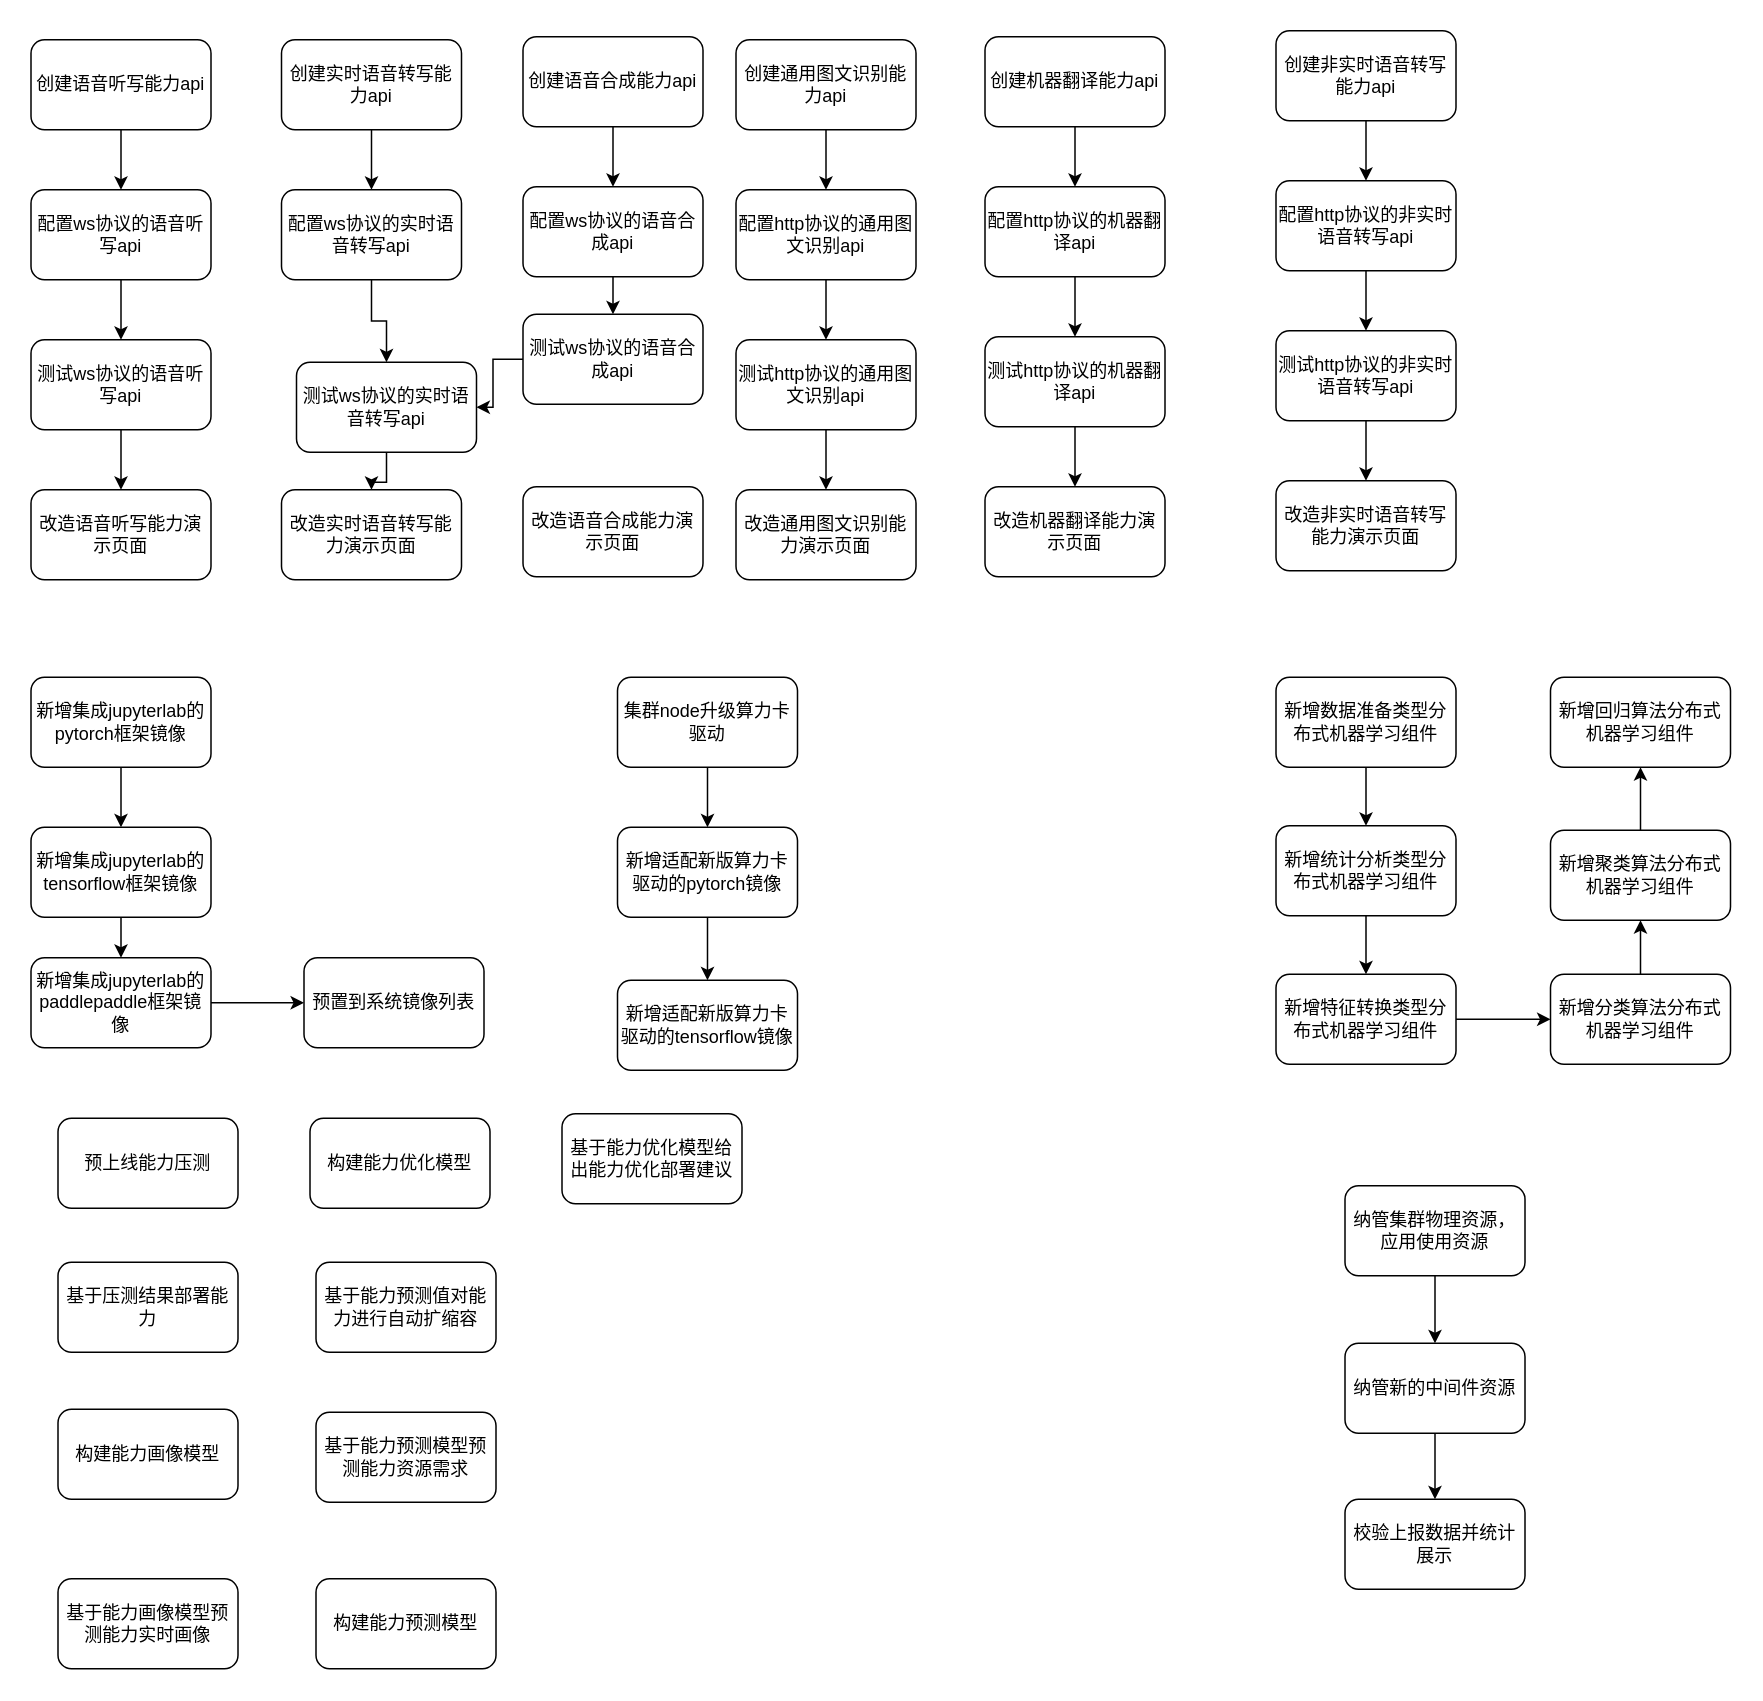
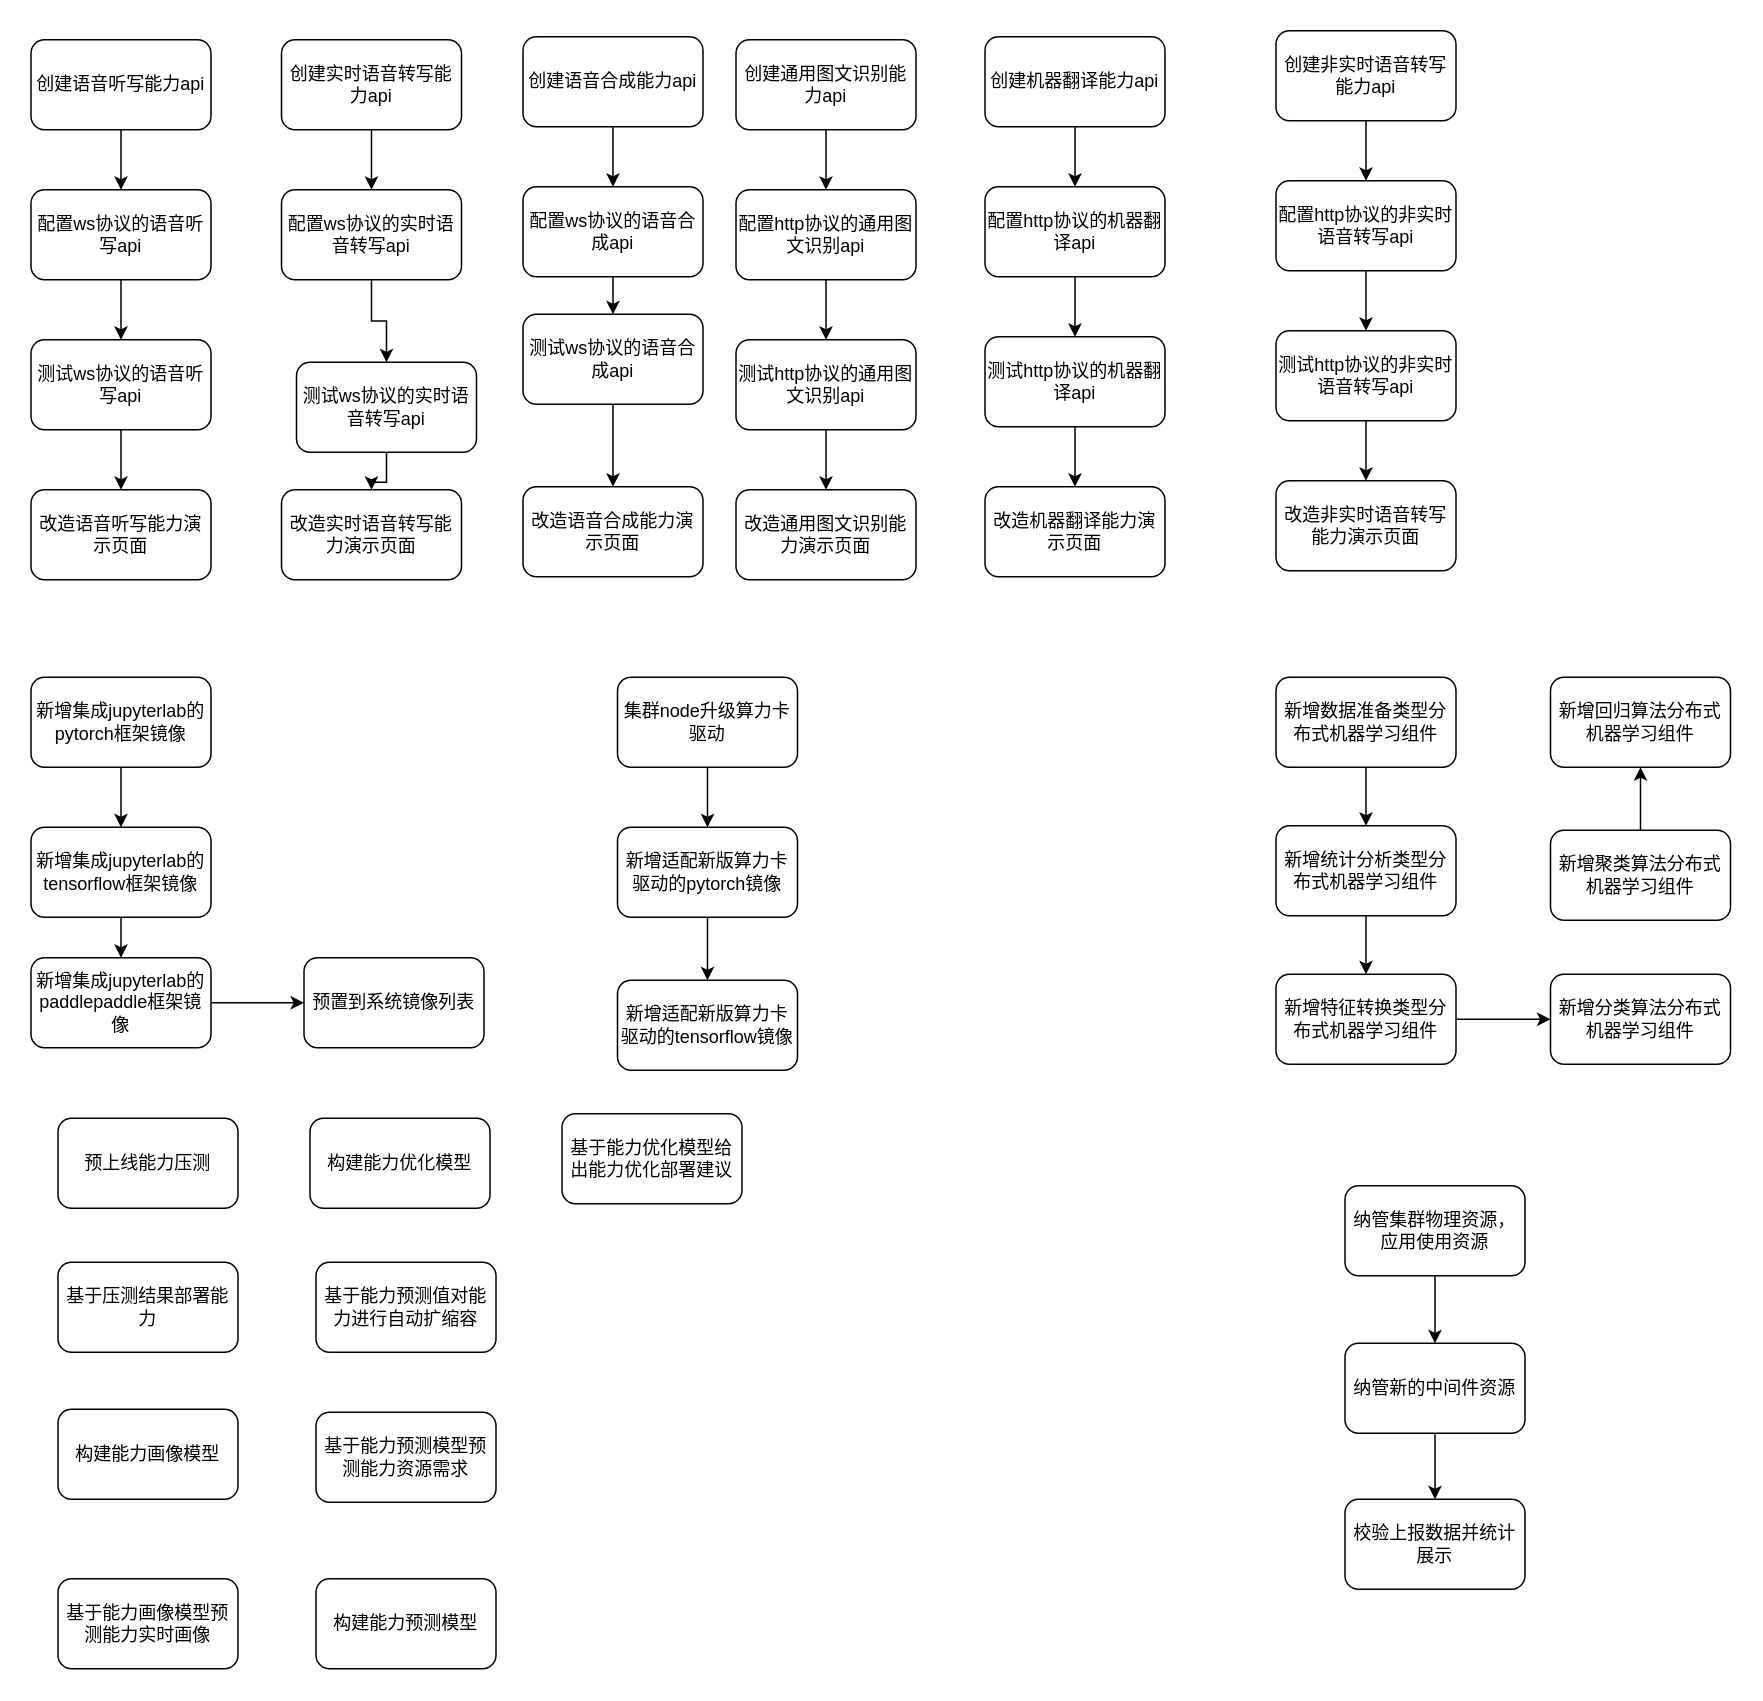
edge "测试ws协议的语音合成api" -> "测试ws协议的实时语音转写api": now "测试ws协议的语音合成api" -> "改造语音合成能力演示页面"
edge "新增分类算法分布式机器学习组件" -> "新增聚类算法分布式机器学习组件": removed
